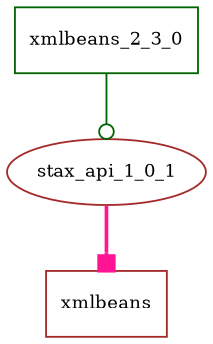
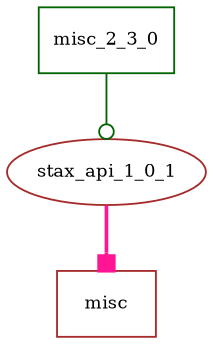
node "xmlbeans_2_3_0": label "xmlbeans_2_3_0" -> "misc_2_3_0"
node "xmlbeans": label "xmlbeans" -> "misc"
